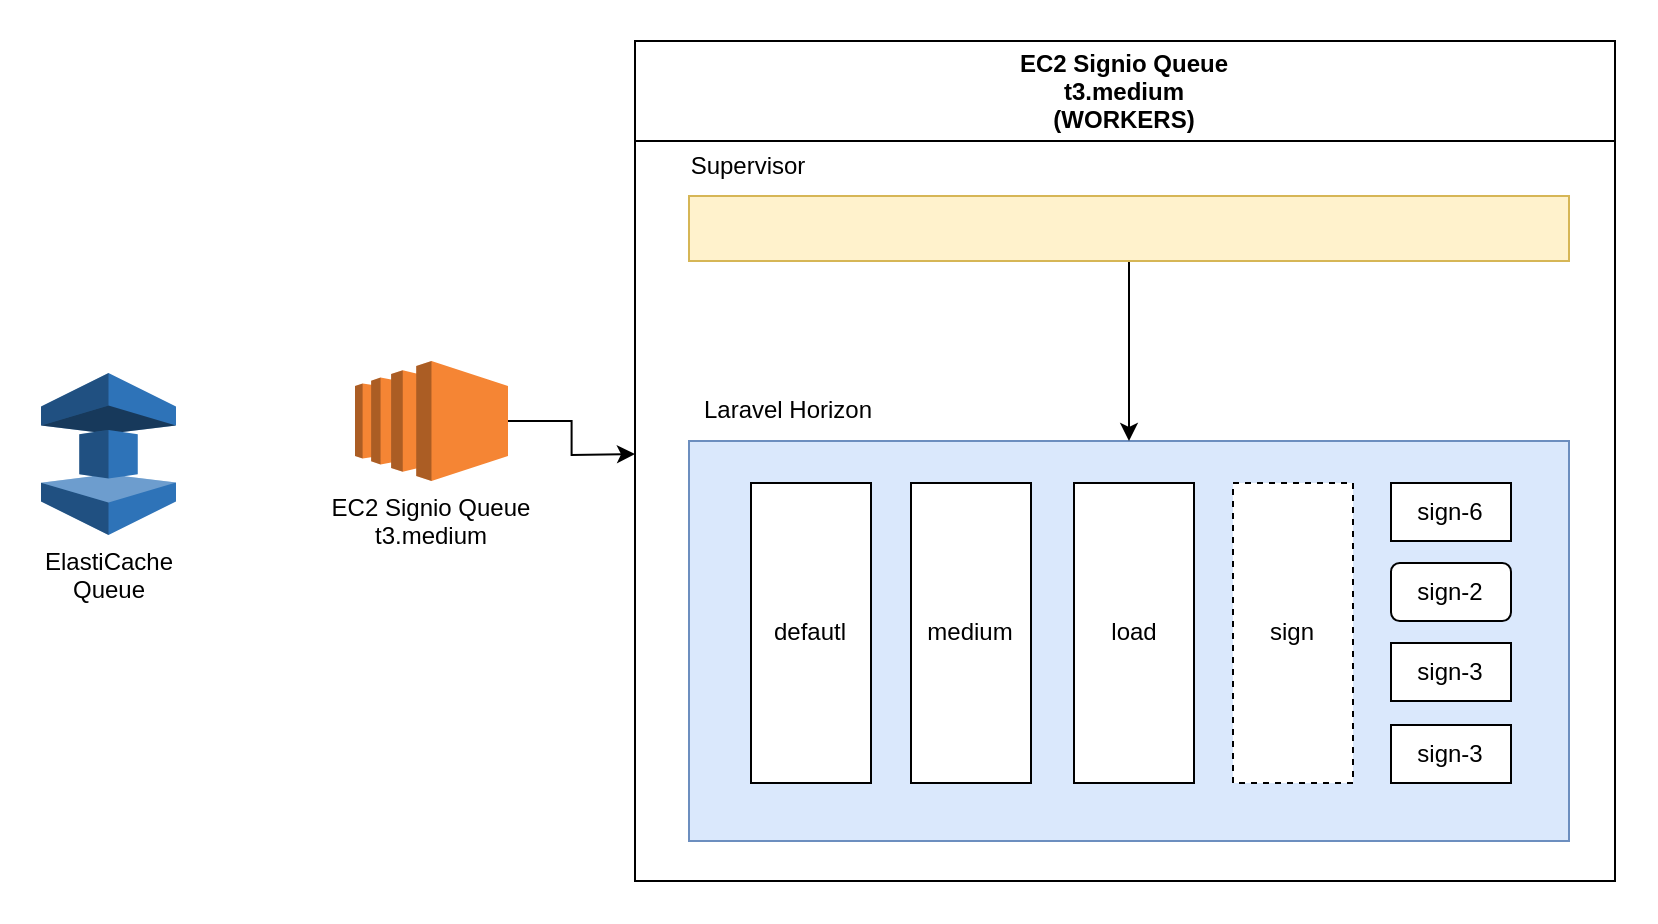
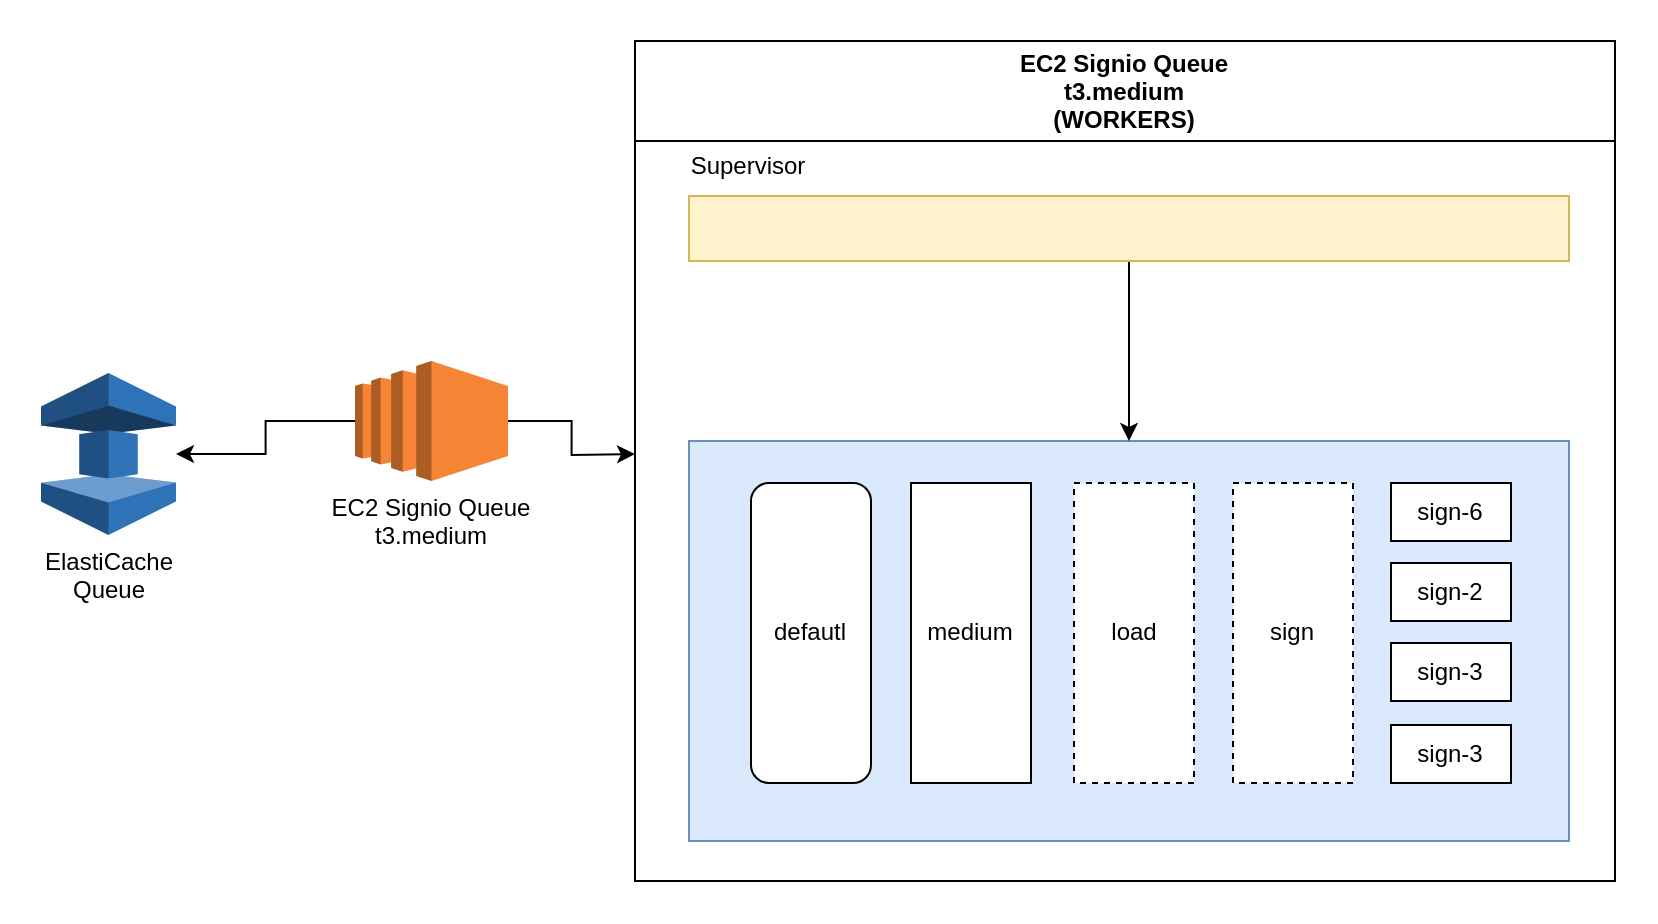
node "Laravel Horizon": removed
edge "EC2 Signio Queue t3.medium" -> "ElastiCache Queue": added
node "sign-2": shape rounded rectangle -> rectangle
node "defautl": shape rectangle -> rounded rectangle
node "load": style solid -> dashed
